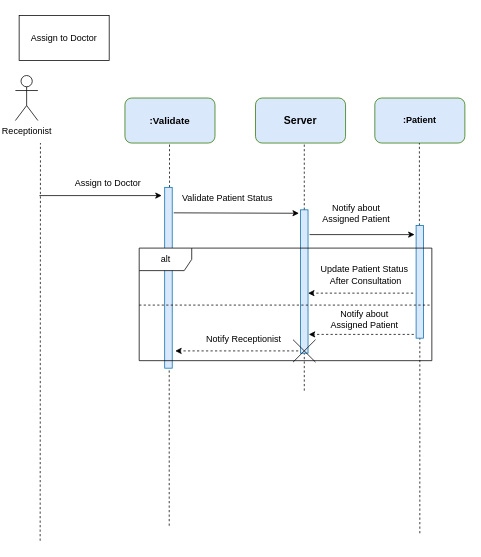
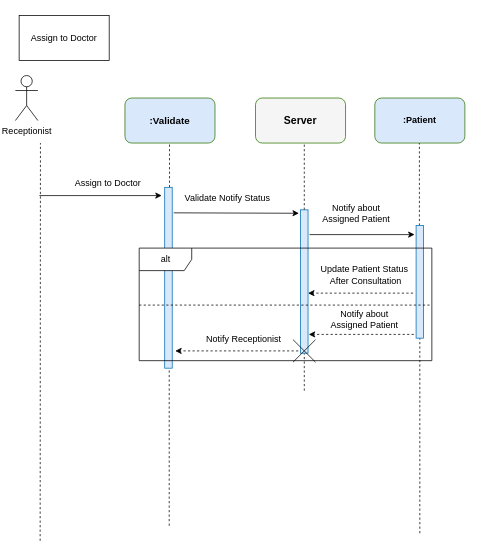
node "Server": fillcolor #dae8fc -> #f5f5f5
node "Validate Patient Status": label "Validate Patient Status" -> "Validate Notify Status"
